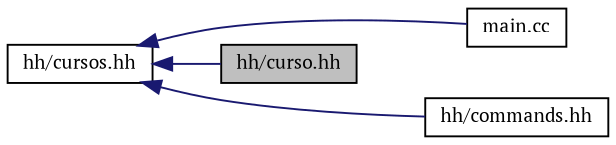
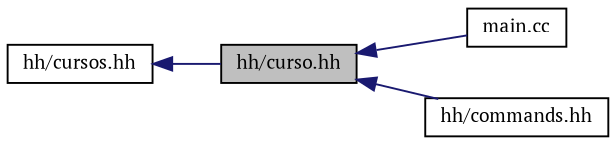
edge "main.cc" -> "hh/cursos.hh": now "main.cc" -> "hh/curso.hh"
edge "hh/commands.hh" -> "hh/cursos.hh": now "hh/commands.hh" -> "hh/curso.hh"
